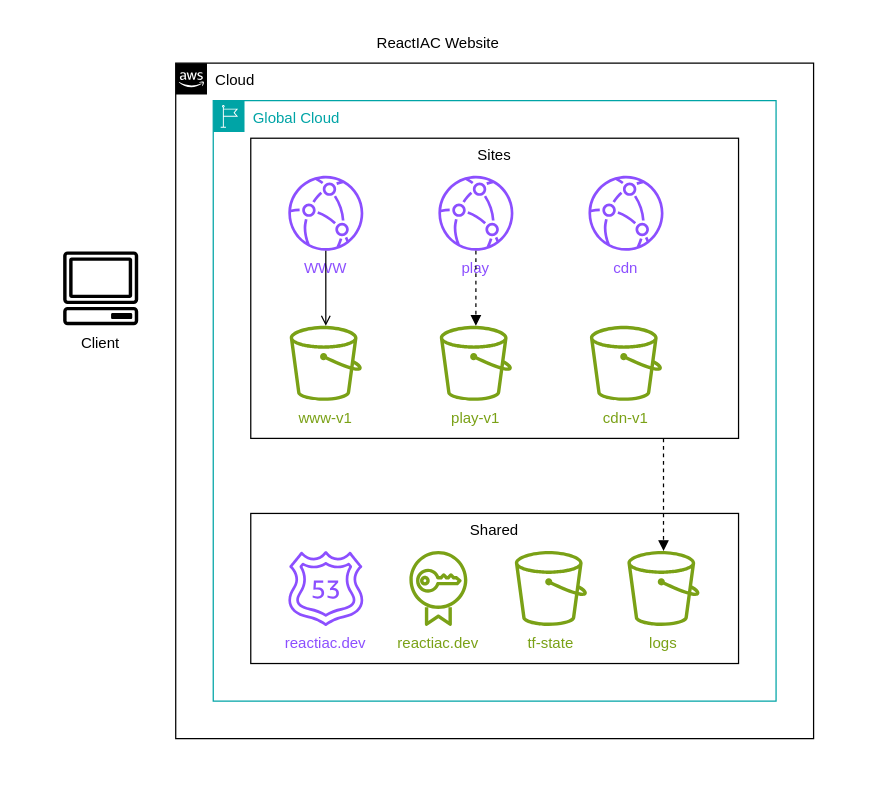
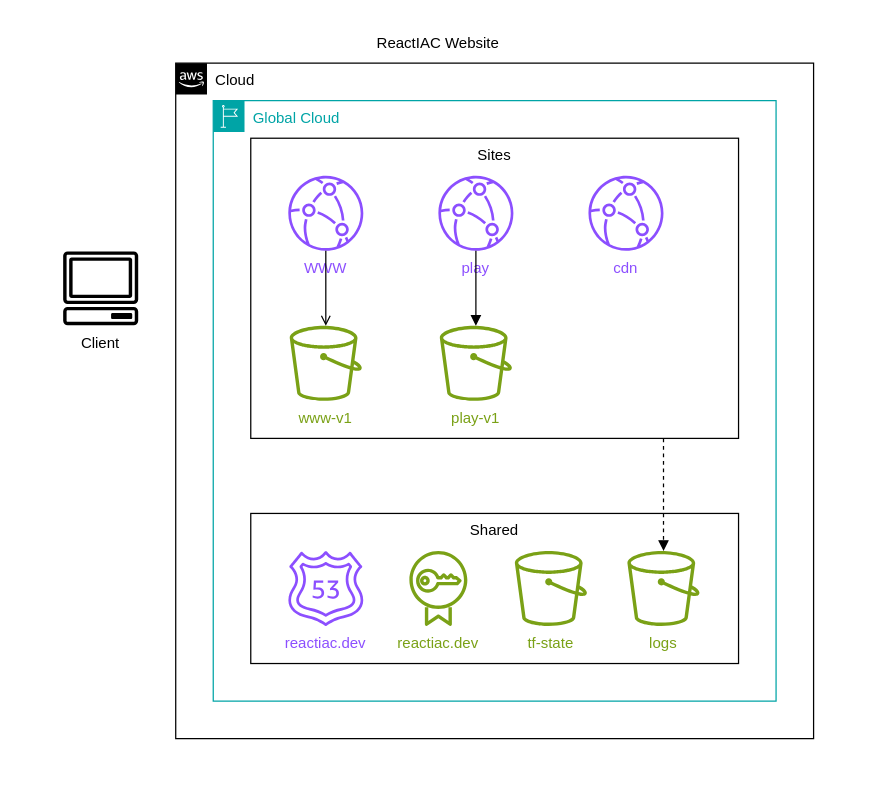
edge "play" -> "play-v1": style dashed -> solid
node "cdn-v1": removed
